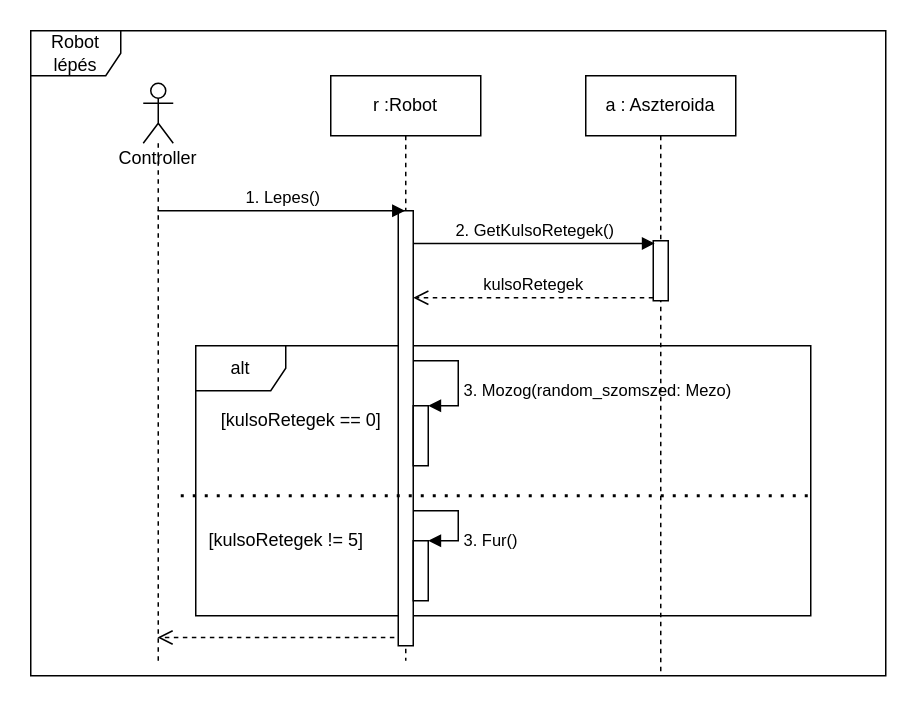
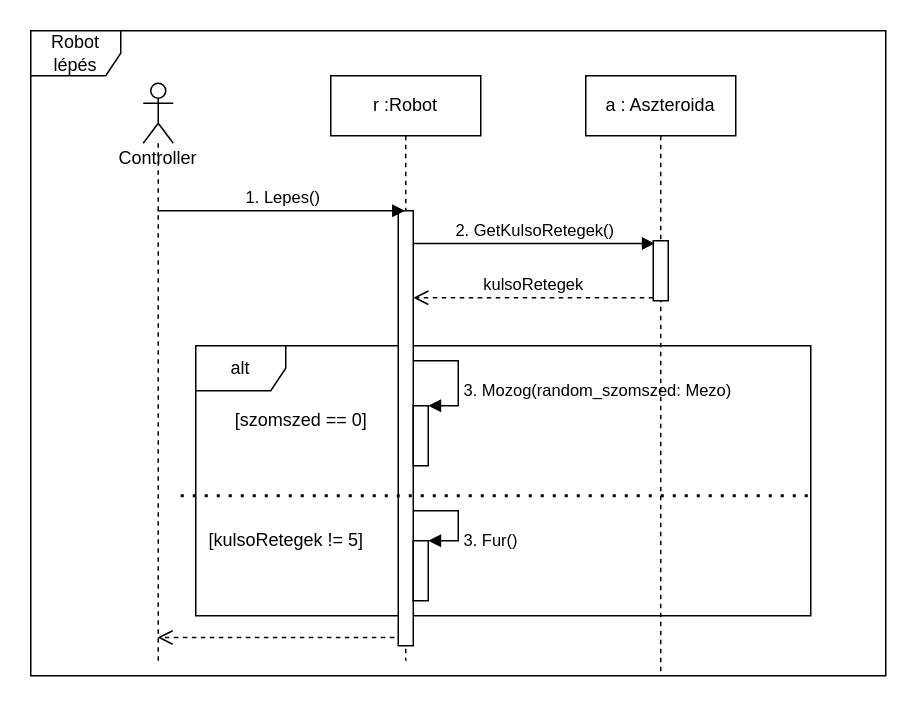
node "[kulsoRetegek == 0]": label "[kulsoRetegek == 0]" -> "[szomszed == 0]"
